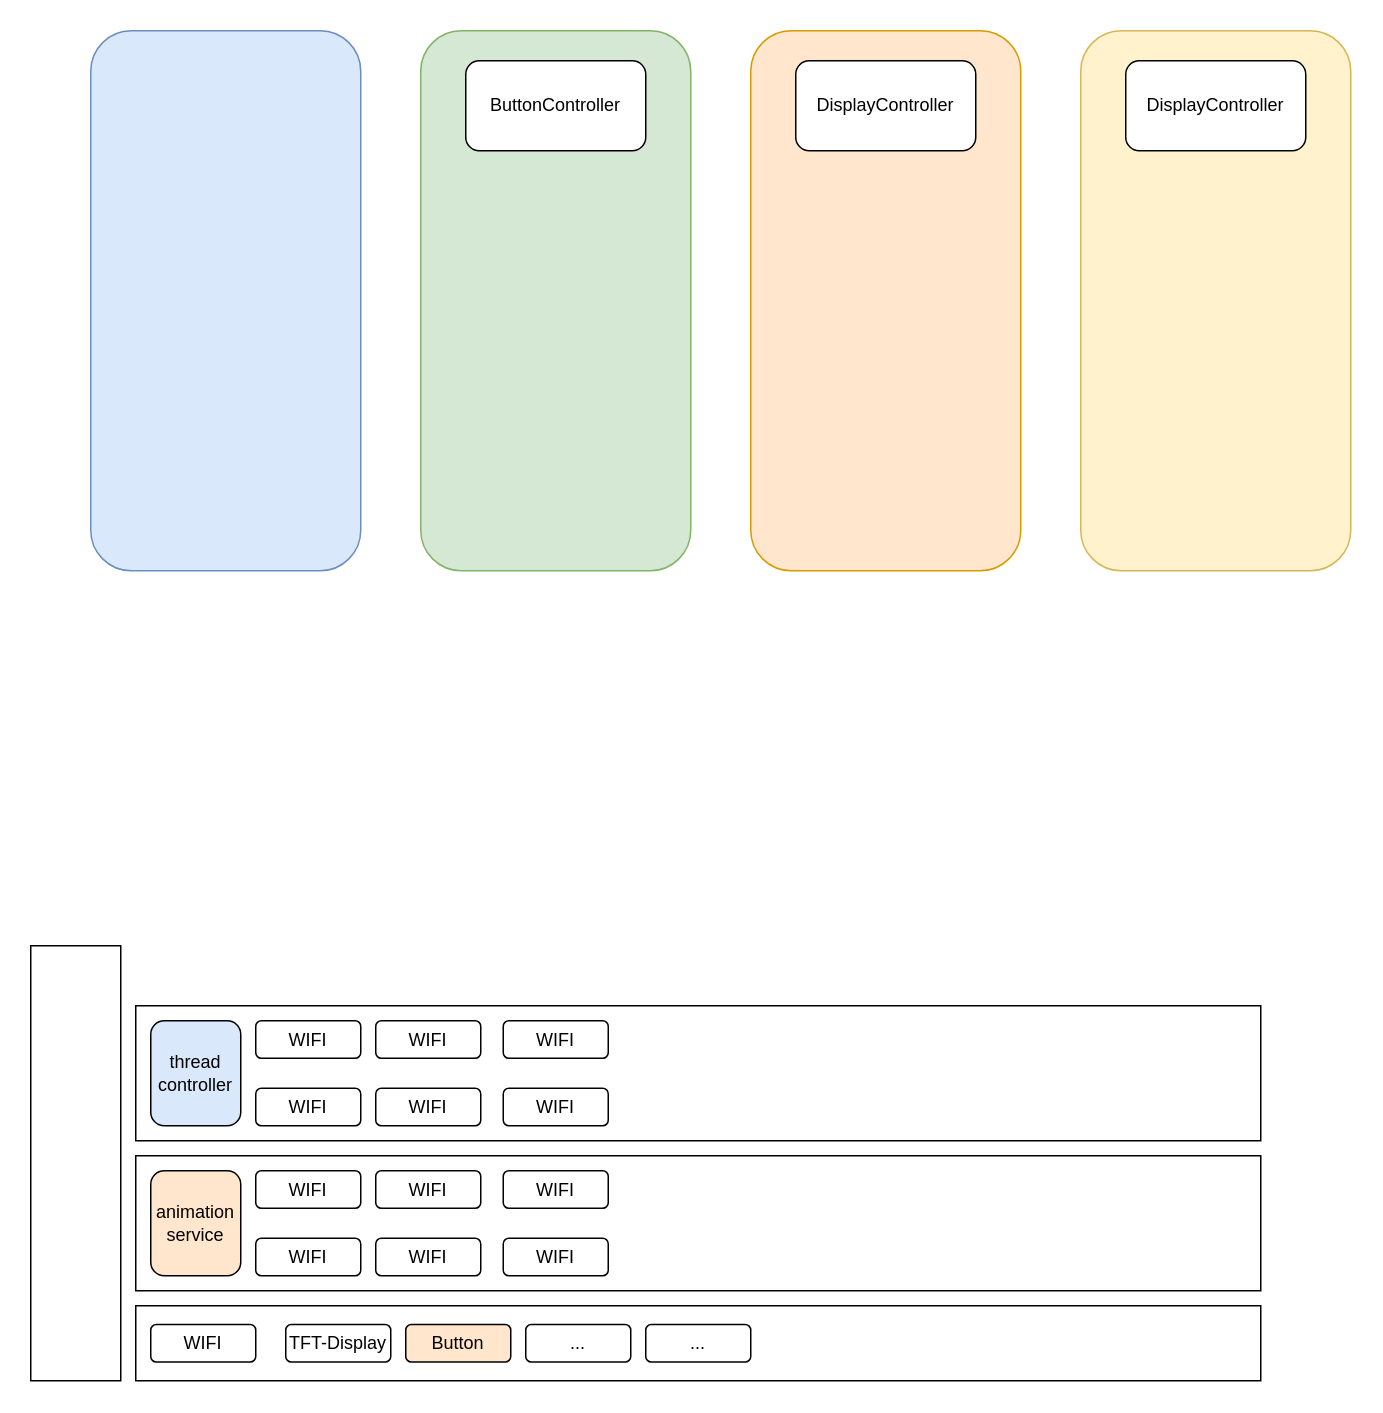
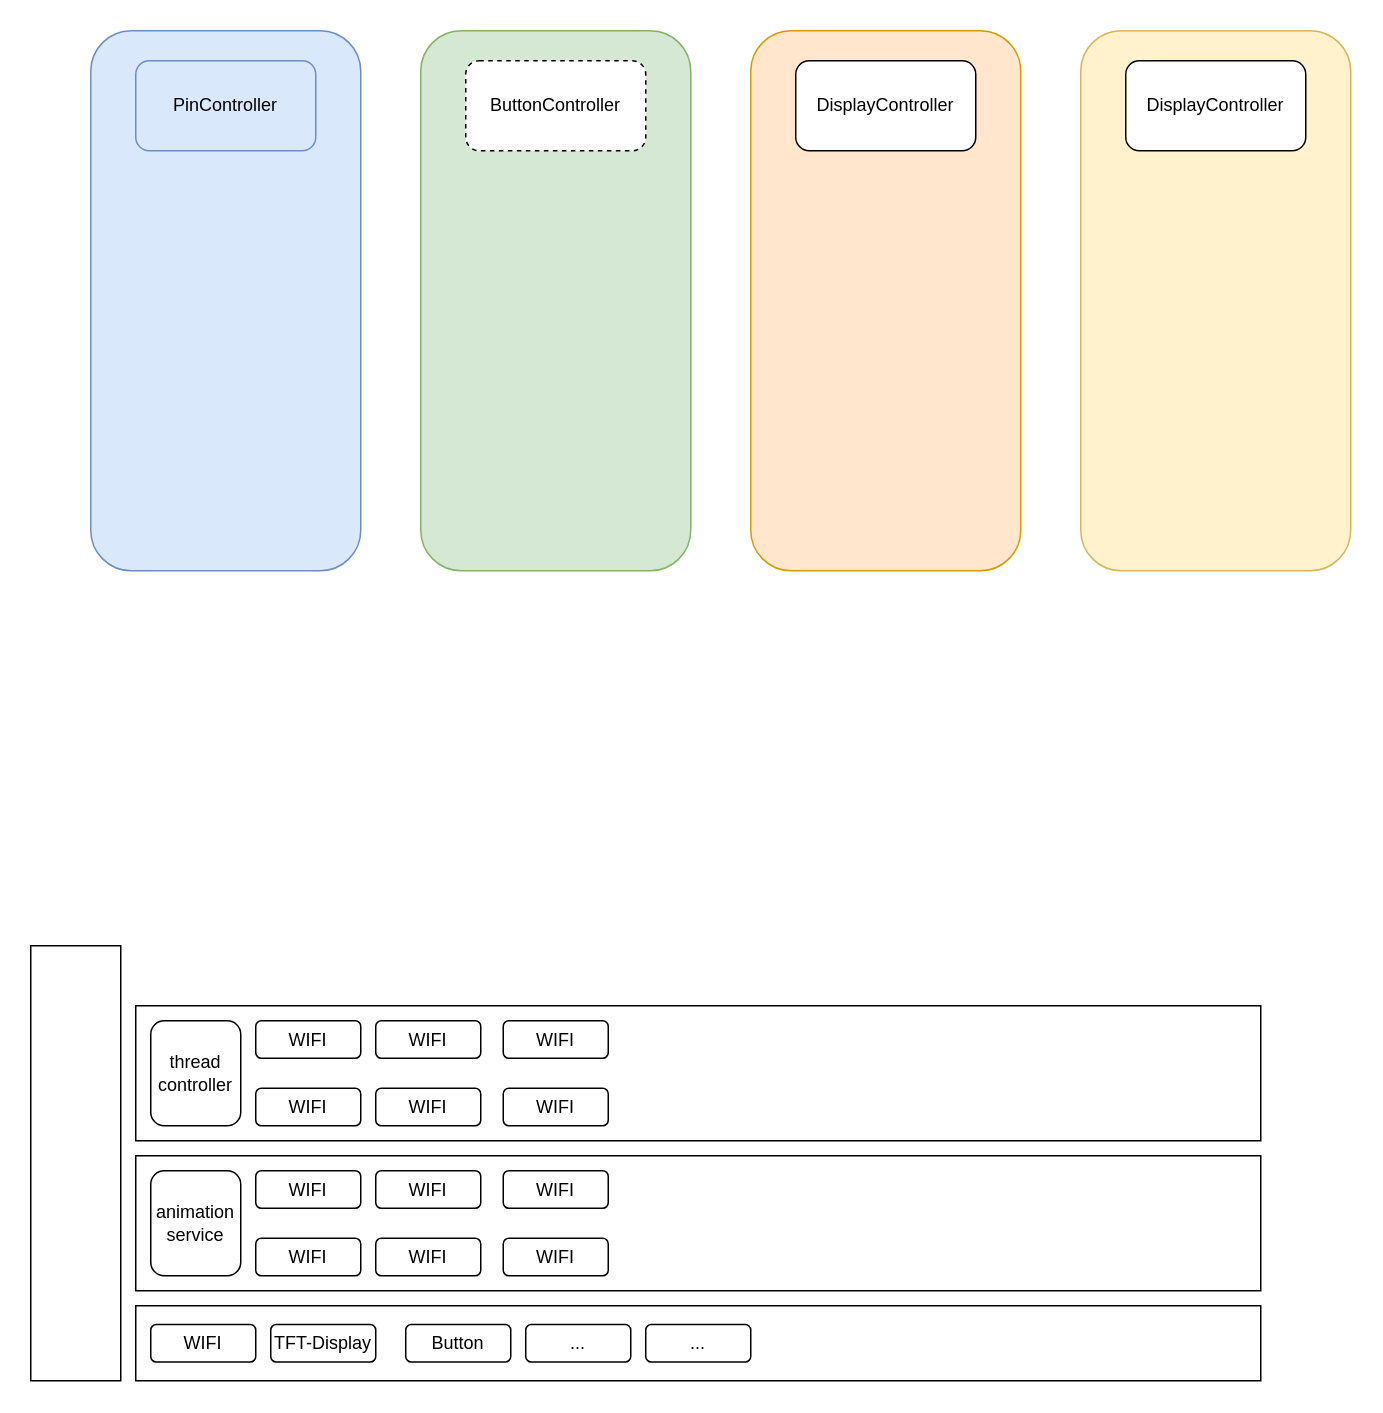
node "PinController": added
node "ButtonController": style solid -> dashed
node "thread controller": fillcolor #dae8fc -> #ffffff
node "animation service": fillcolor #ffe6cc -> #ffffff
node "TFT-Display": moved (338, 1343) -> (323, 1343)
node "Button": fillcolor #ffe6cc -> #ffffff
